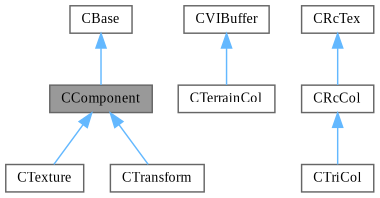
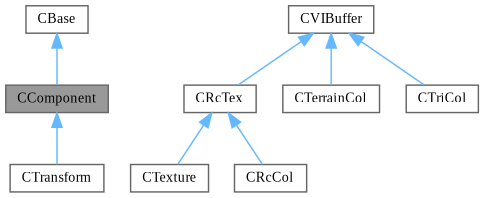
edge "CRcTex" -> "CVIBuffer": added
edge "CTexture" -> "CComponent": now "CTexture" -> "CRcTex"
edge "CTriCol" -> "CRcCol": now "CTriCol" -> "CVIBuffer"
